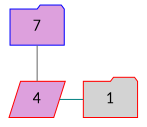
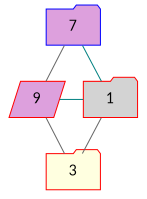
edge "7" -- "1": added
node "4": label "4" -> "9"
node "3": added
